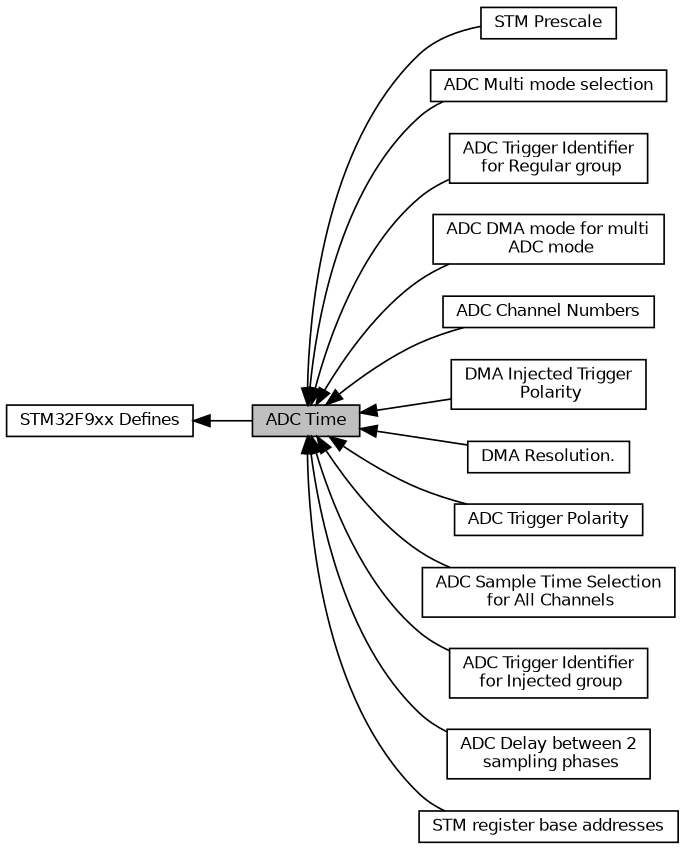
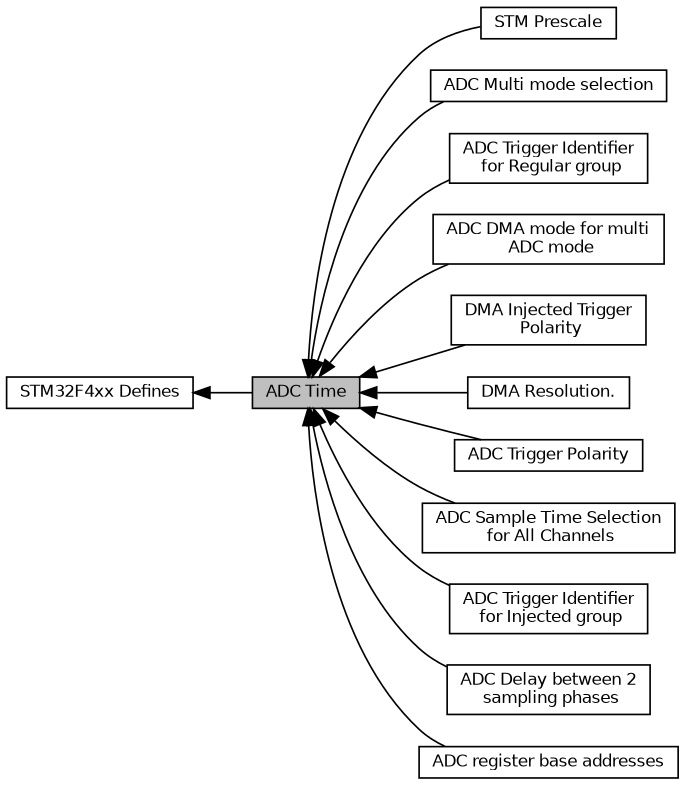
node "ADC Channel Numbers": removed
node "STM32F9xx Defines": label "STM32F9xx Defines" -> "STM32F4xx Defines"
node "STM register base addresses": label "STM register base addresses" -> "ADC register base addresses"
